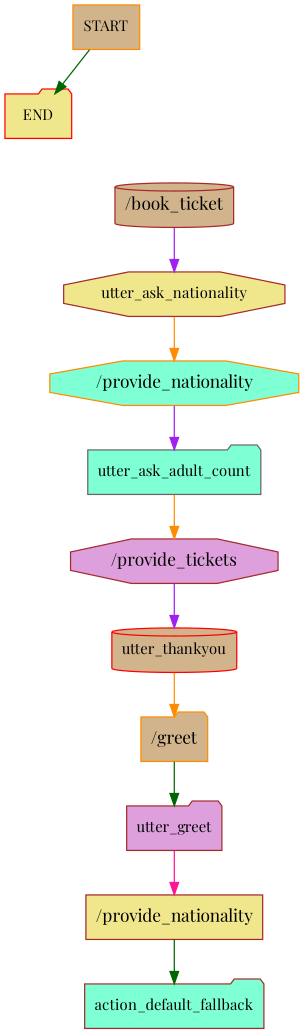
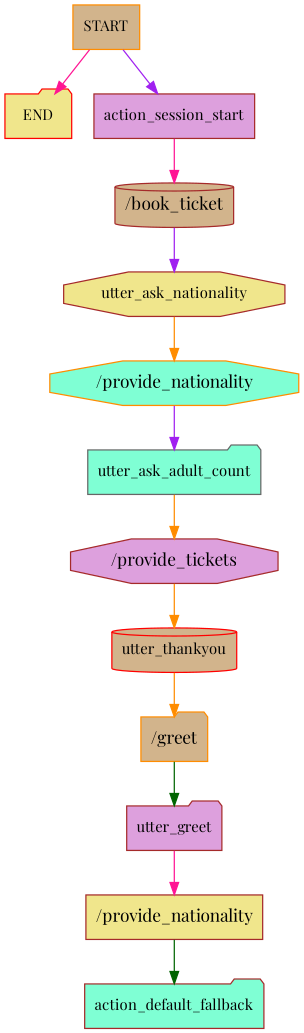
edge "START" -> "END": color darkgreen -> deeppink
node "action_session_start": added
edge "/provide_tickets" -> "utter_thankyou": color purple -> darkorange
